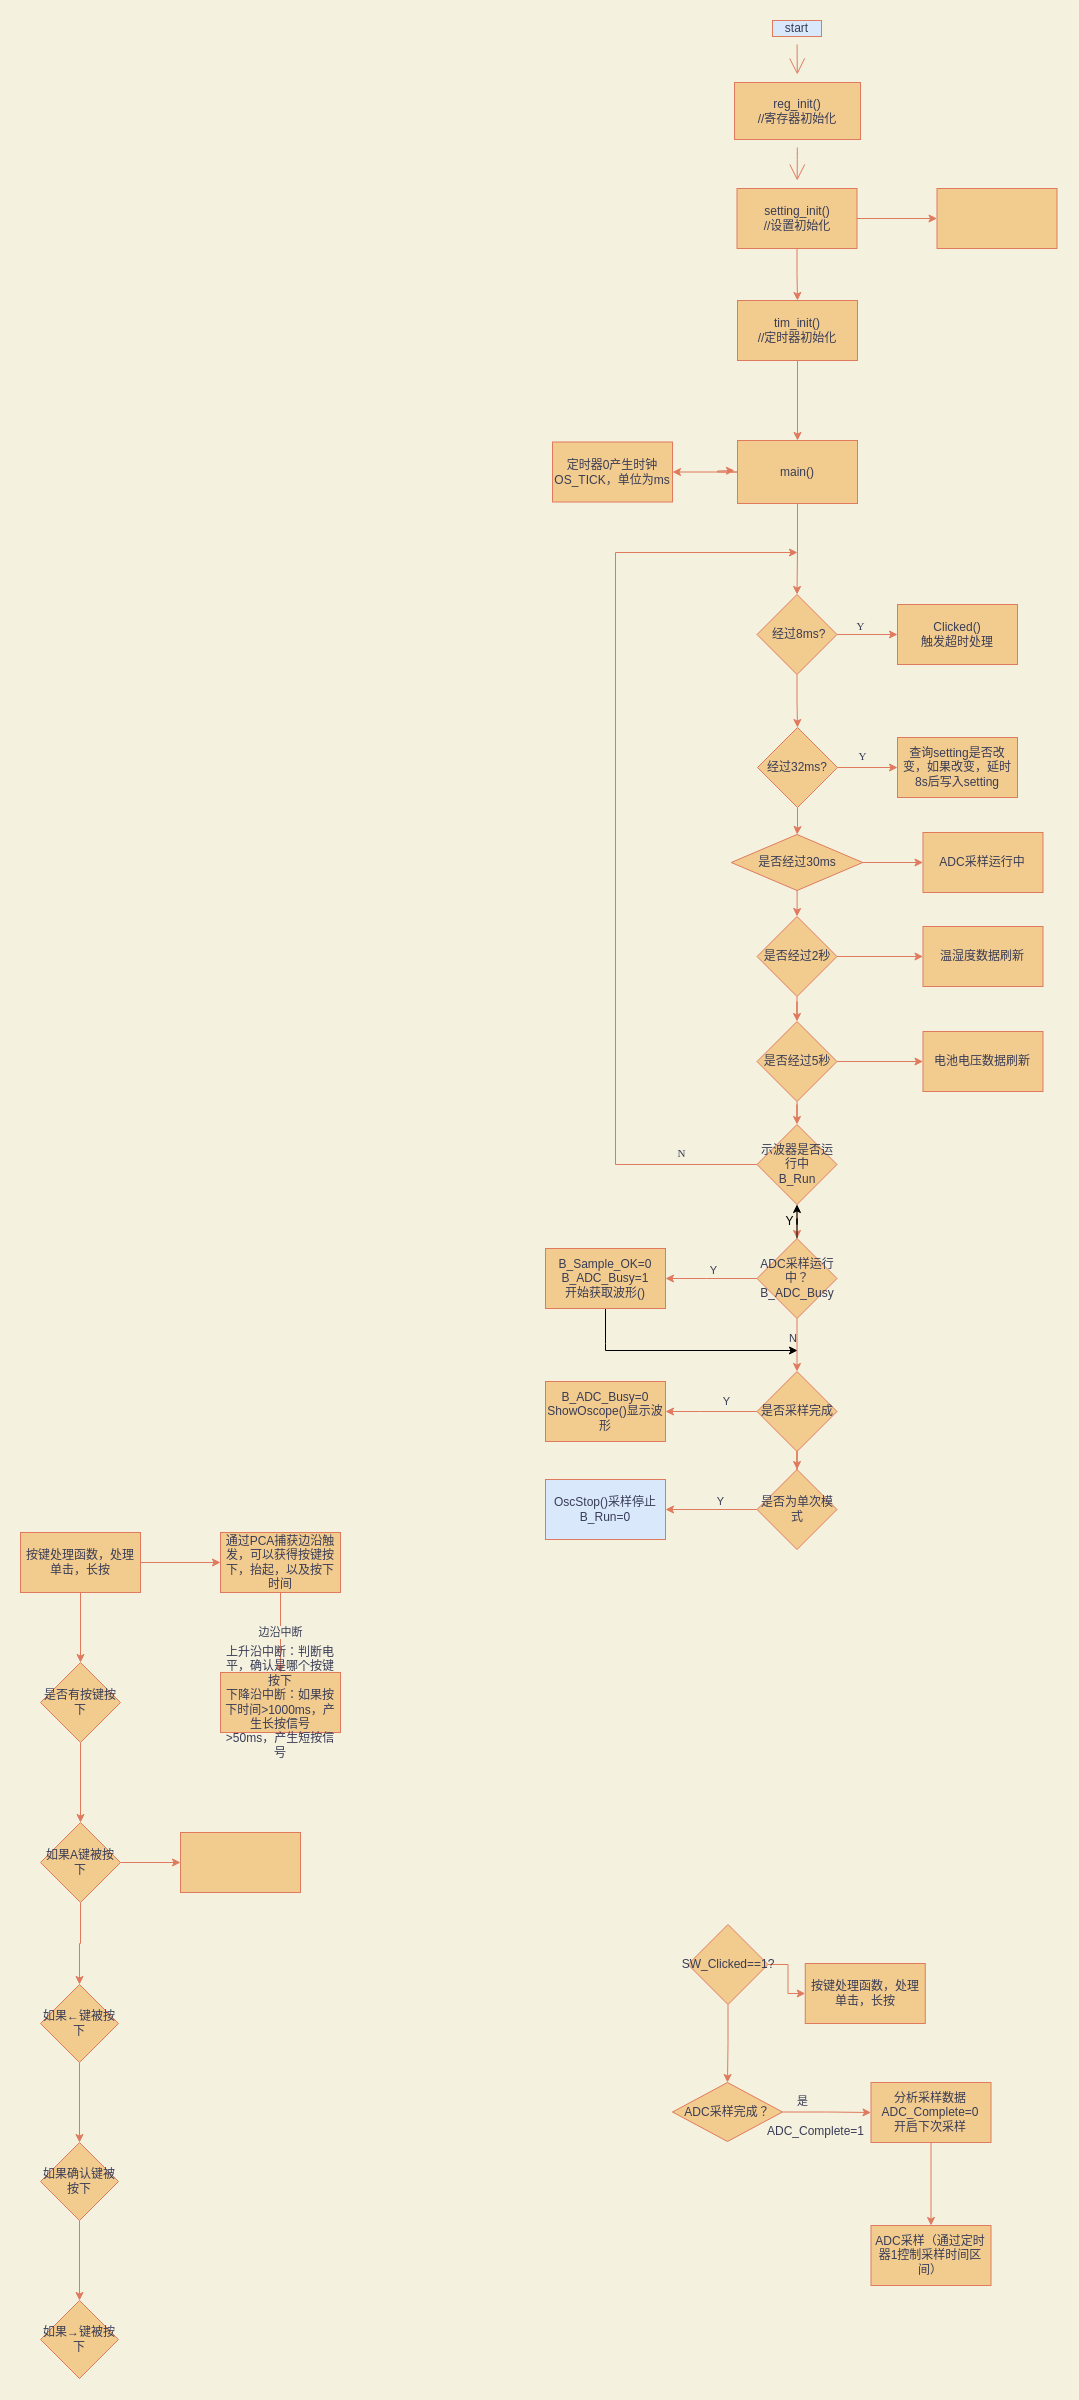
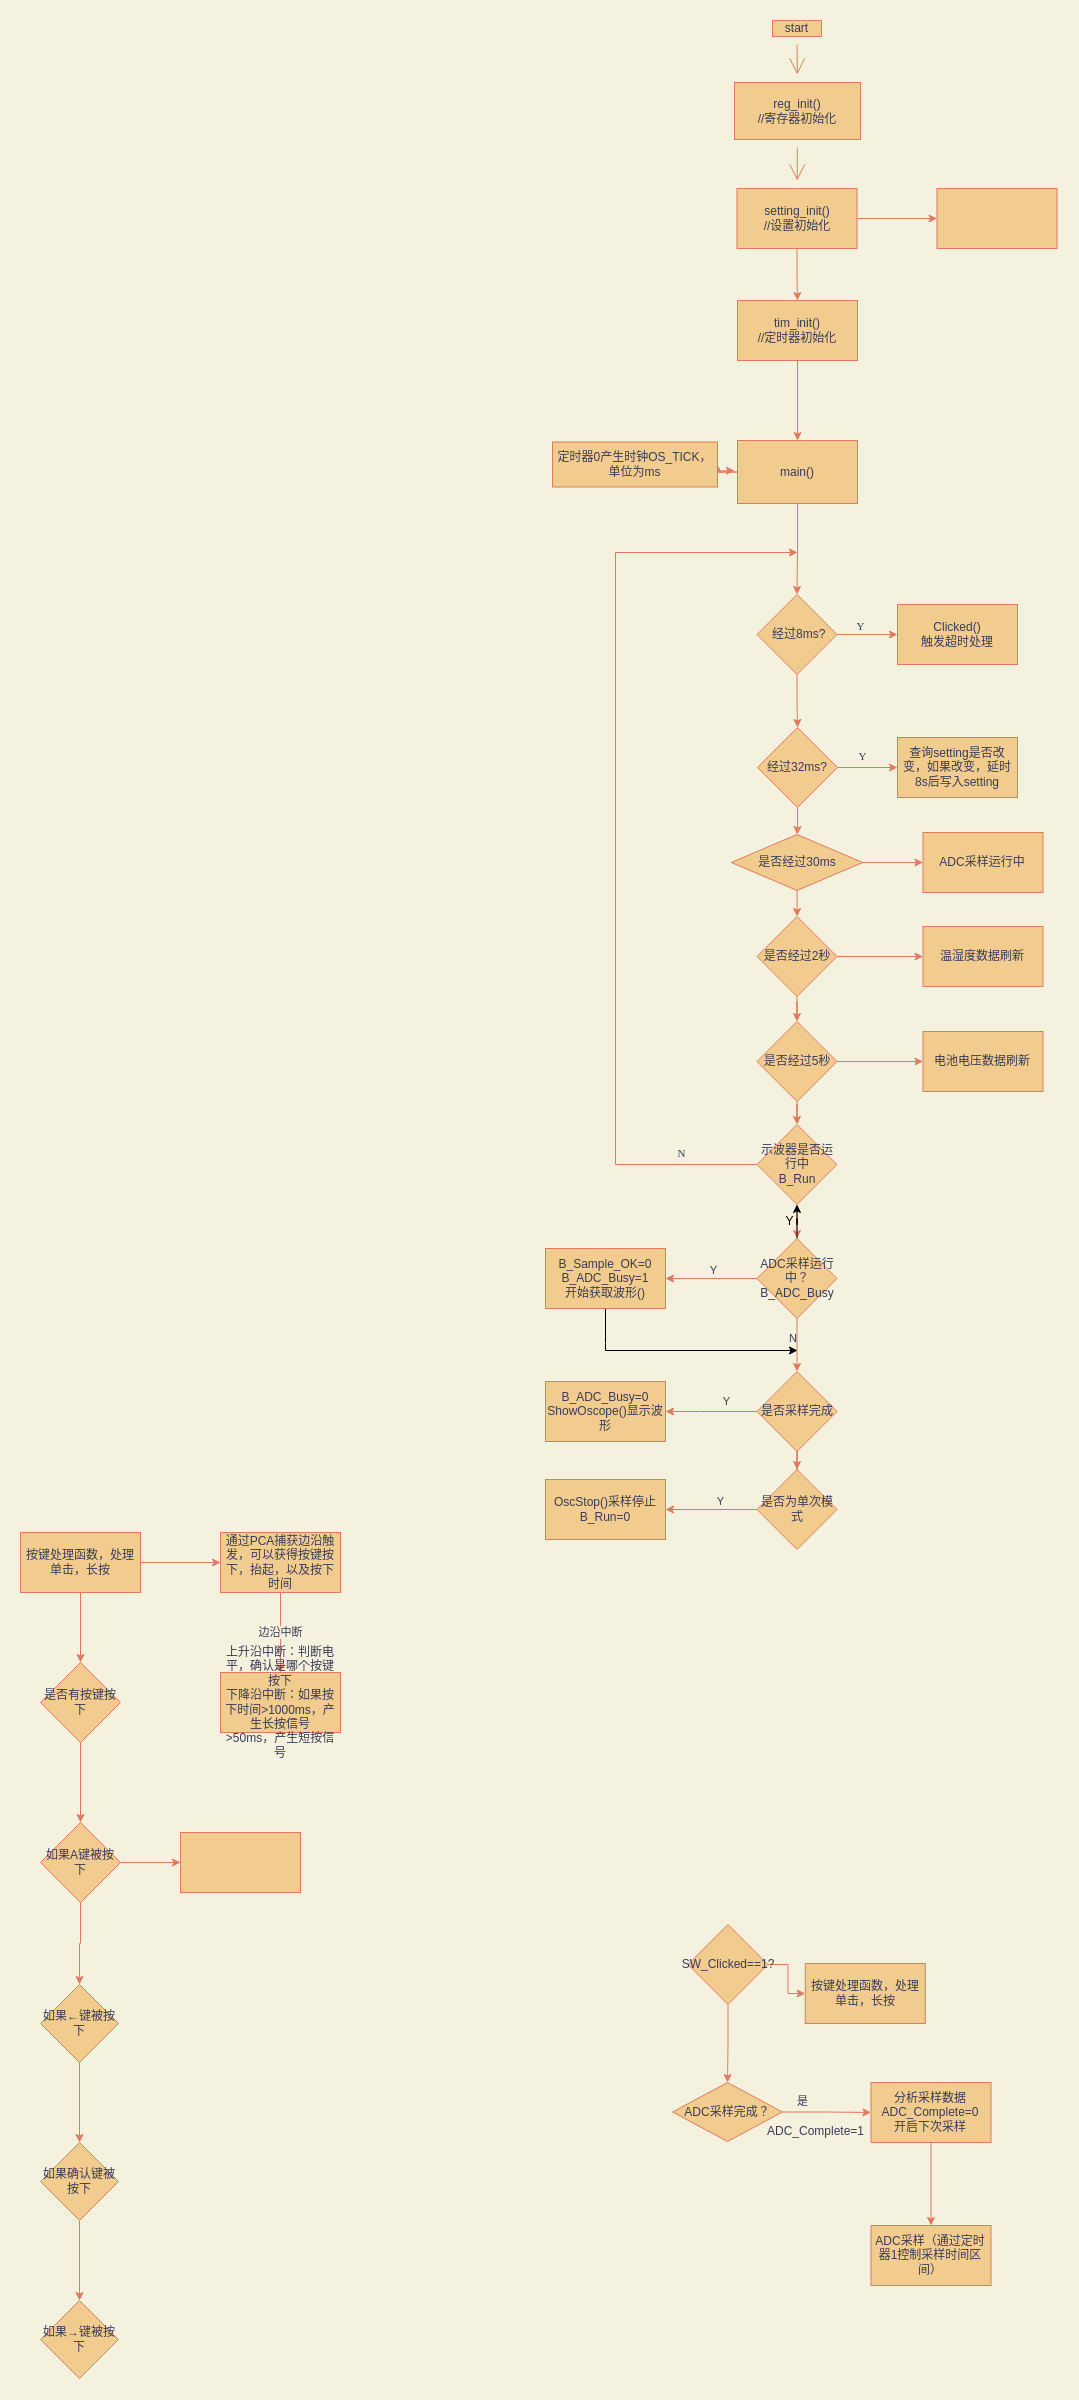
node "start": fillcolor #dae8fc -> #f2cc8f
node "定时器0产生时钟OS_TICK，单位为ms": size 120x60 -> 165x45
node "OscStop()采样停止 B_Run=0": fillcolor #dae8fc -> #f2cc8f
